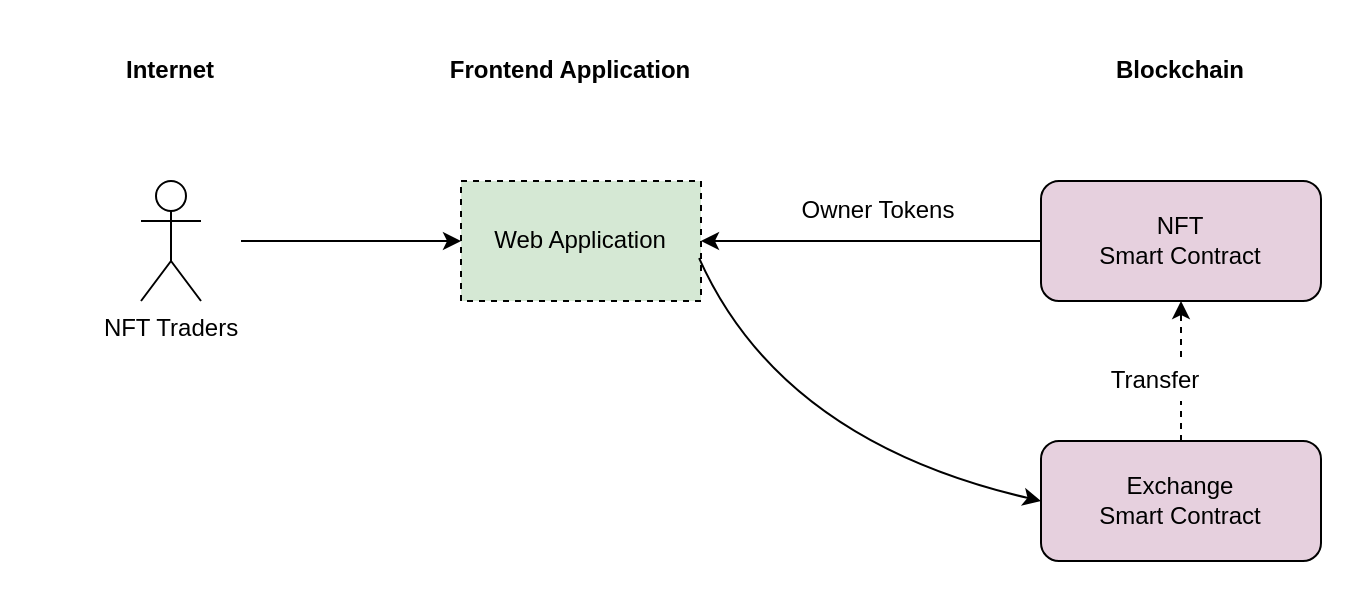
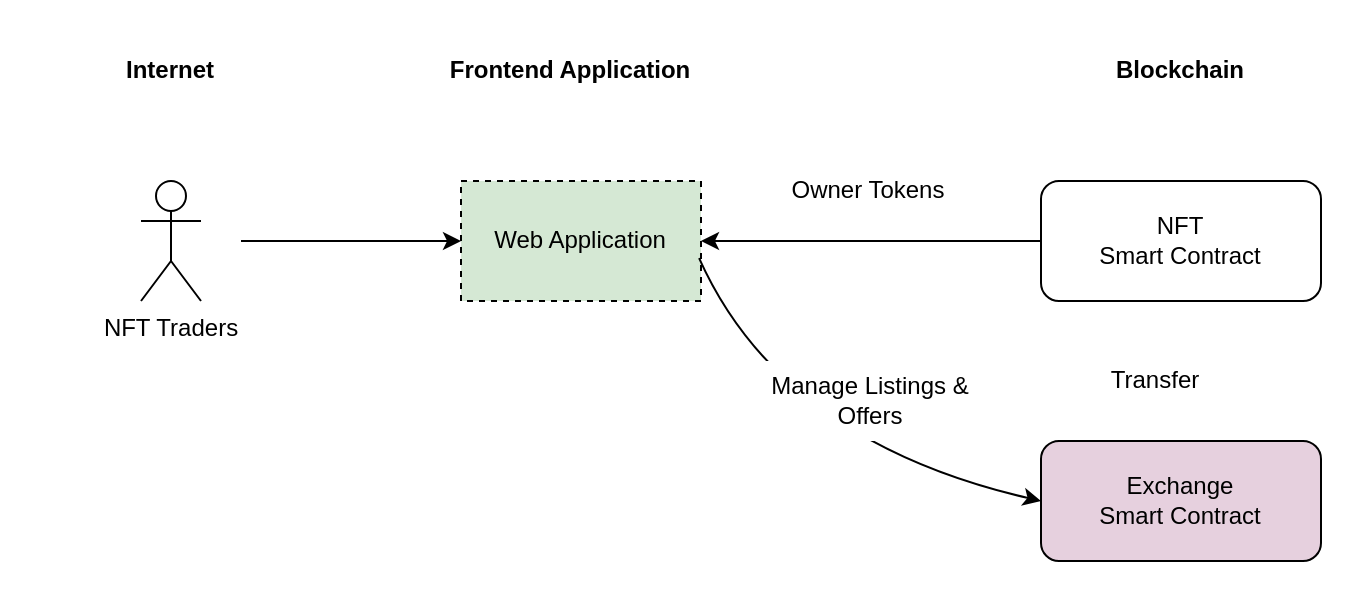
node "Owner Tokens": moved (879, 211) -> (869, 191)
node "NFT Smart Contract": fillcolor #e6d0de -> #ffffff
edge "Exchange Smart Contract" -> "NFT Smart Contract": removed
node "Manage Listings & Offers": added
